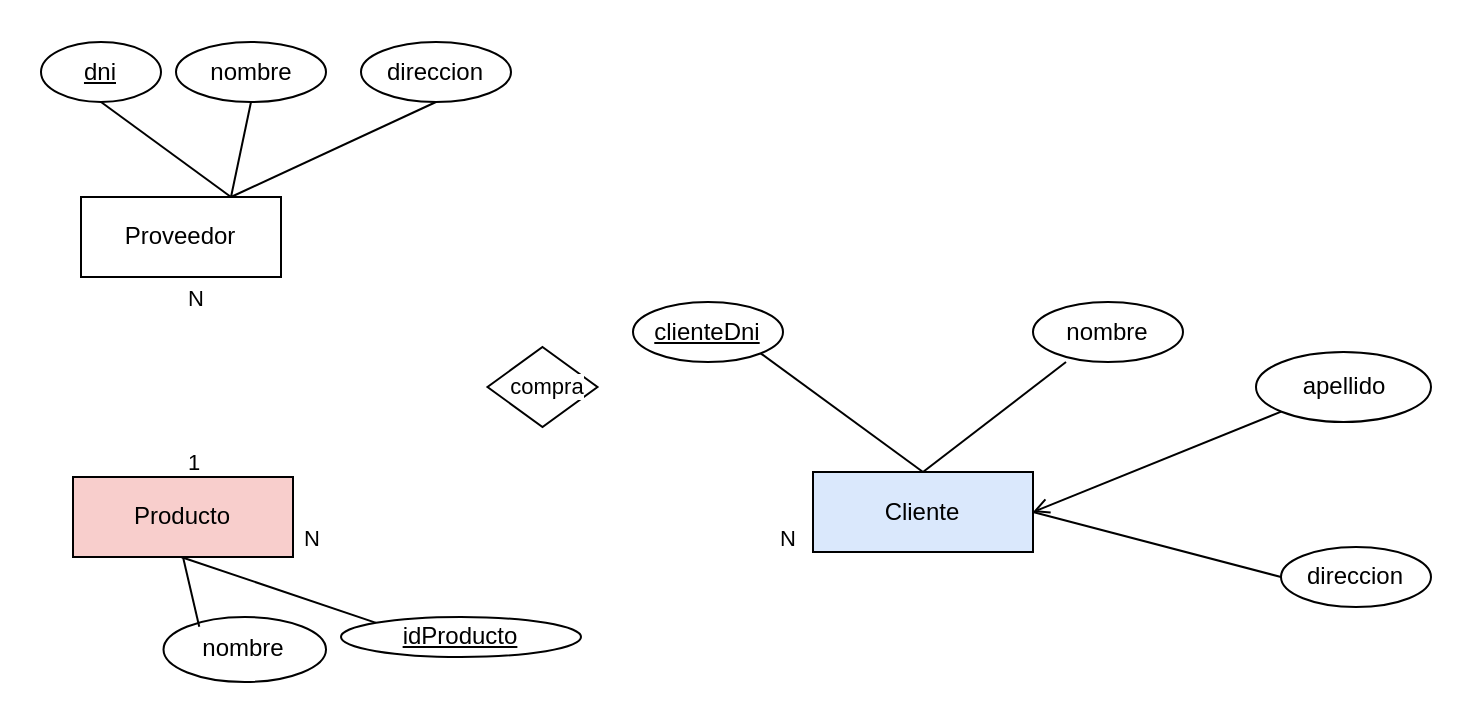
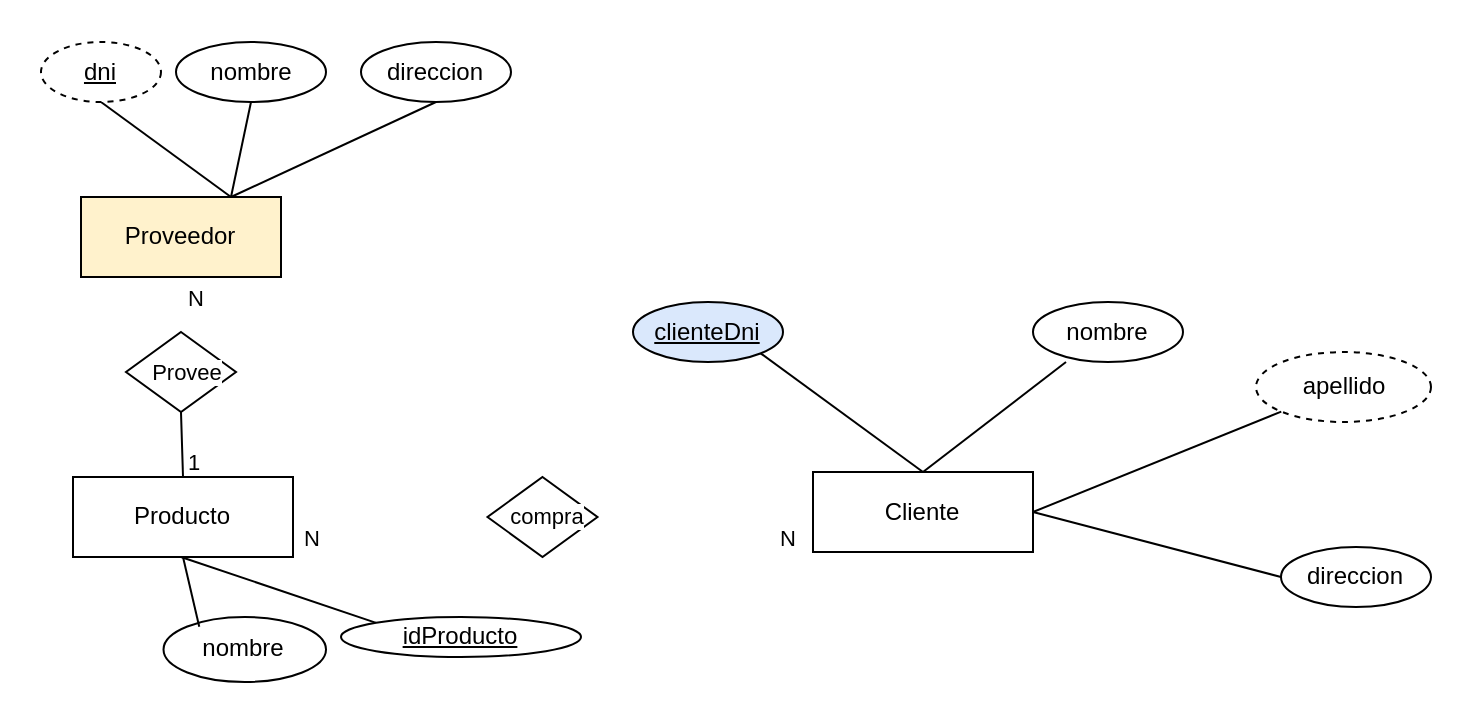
node "dni": style solid -> dashed
node "Proveedor": fillcolor #ffffff -> #fff2cc
node "clienteDni": fillcolor #ffffff -> #dae8fc
node "Provee": added
node "compra": moved (543, 387) -> (543, 517)
node "apellido": style solid -> dashed
edge "Provee" -- "Producto": added
edge "apellido" -> "Cliente": arrowhead open -> none
node "Cliente": fillcolor #dae8fc -> #ffffff
node "Producto": fillcolor #f8cecc -> #ffffff
